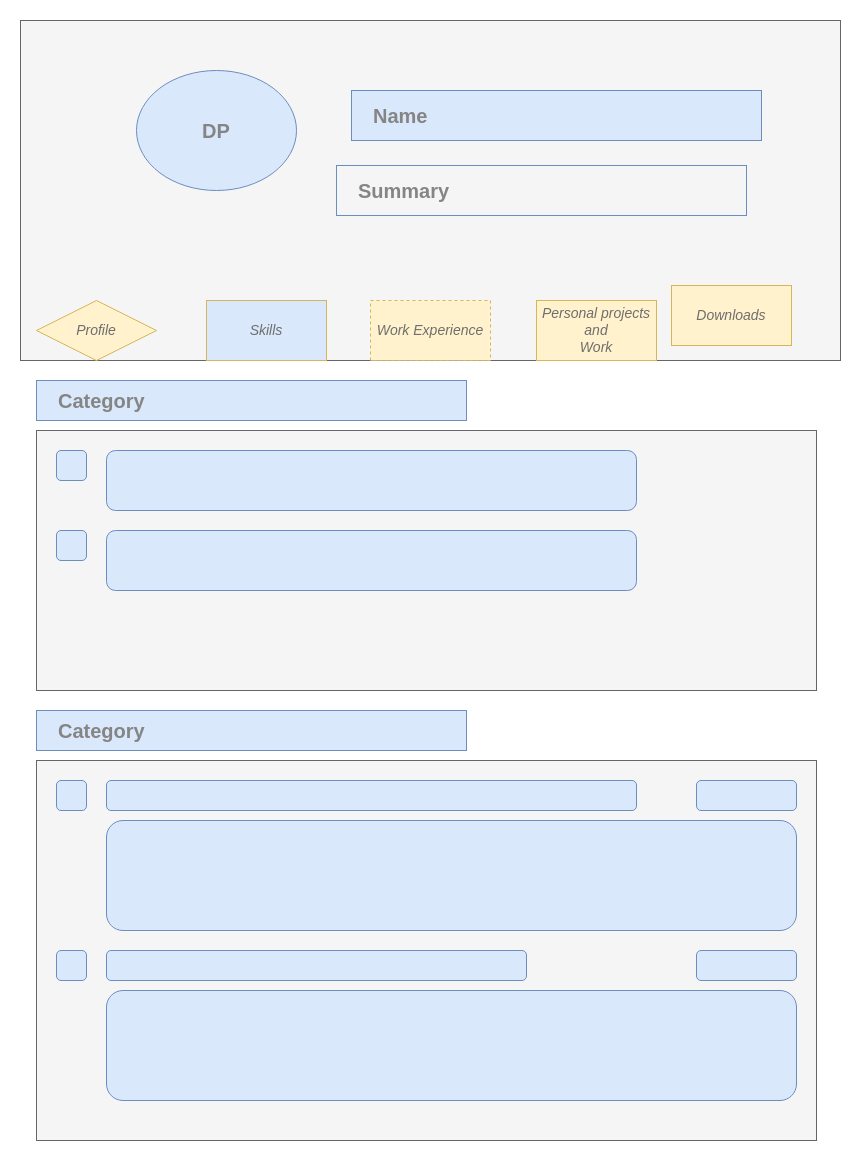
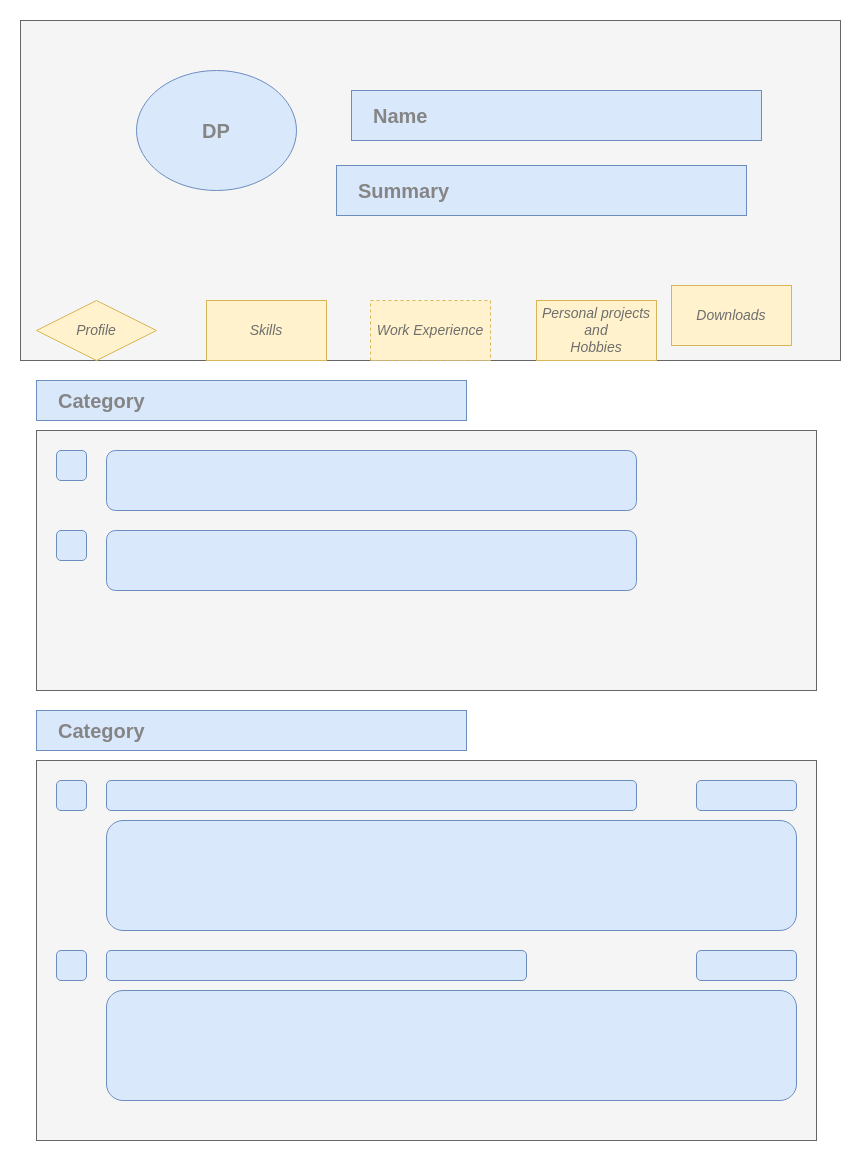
node "Summary": fillcolor #f5f5f5 -> #dae8fc
node "Skills": fillcolor #dae8fc -> #fff2cc
node "Personal projectsandWork": label "Personal projectsandWork" -> "Personal projectsandHobbies"
